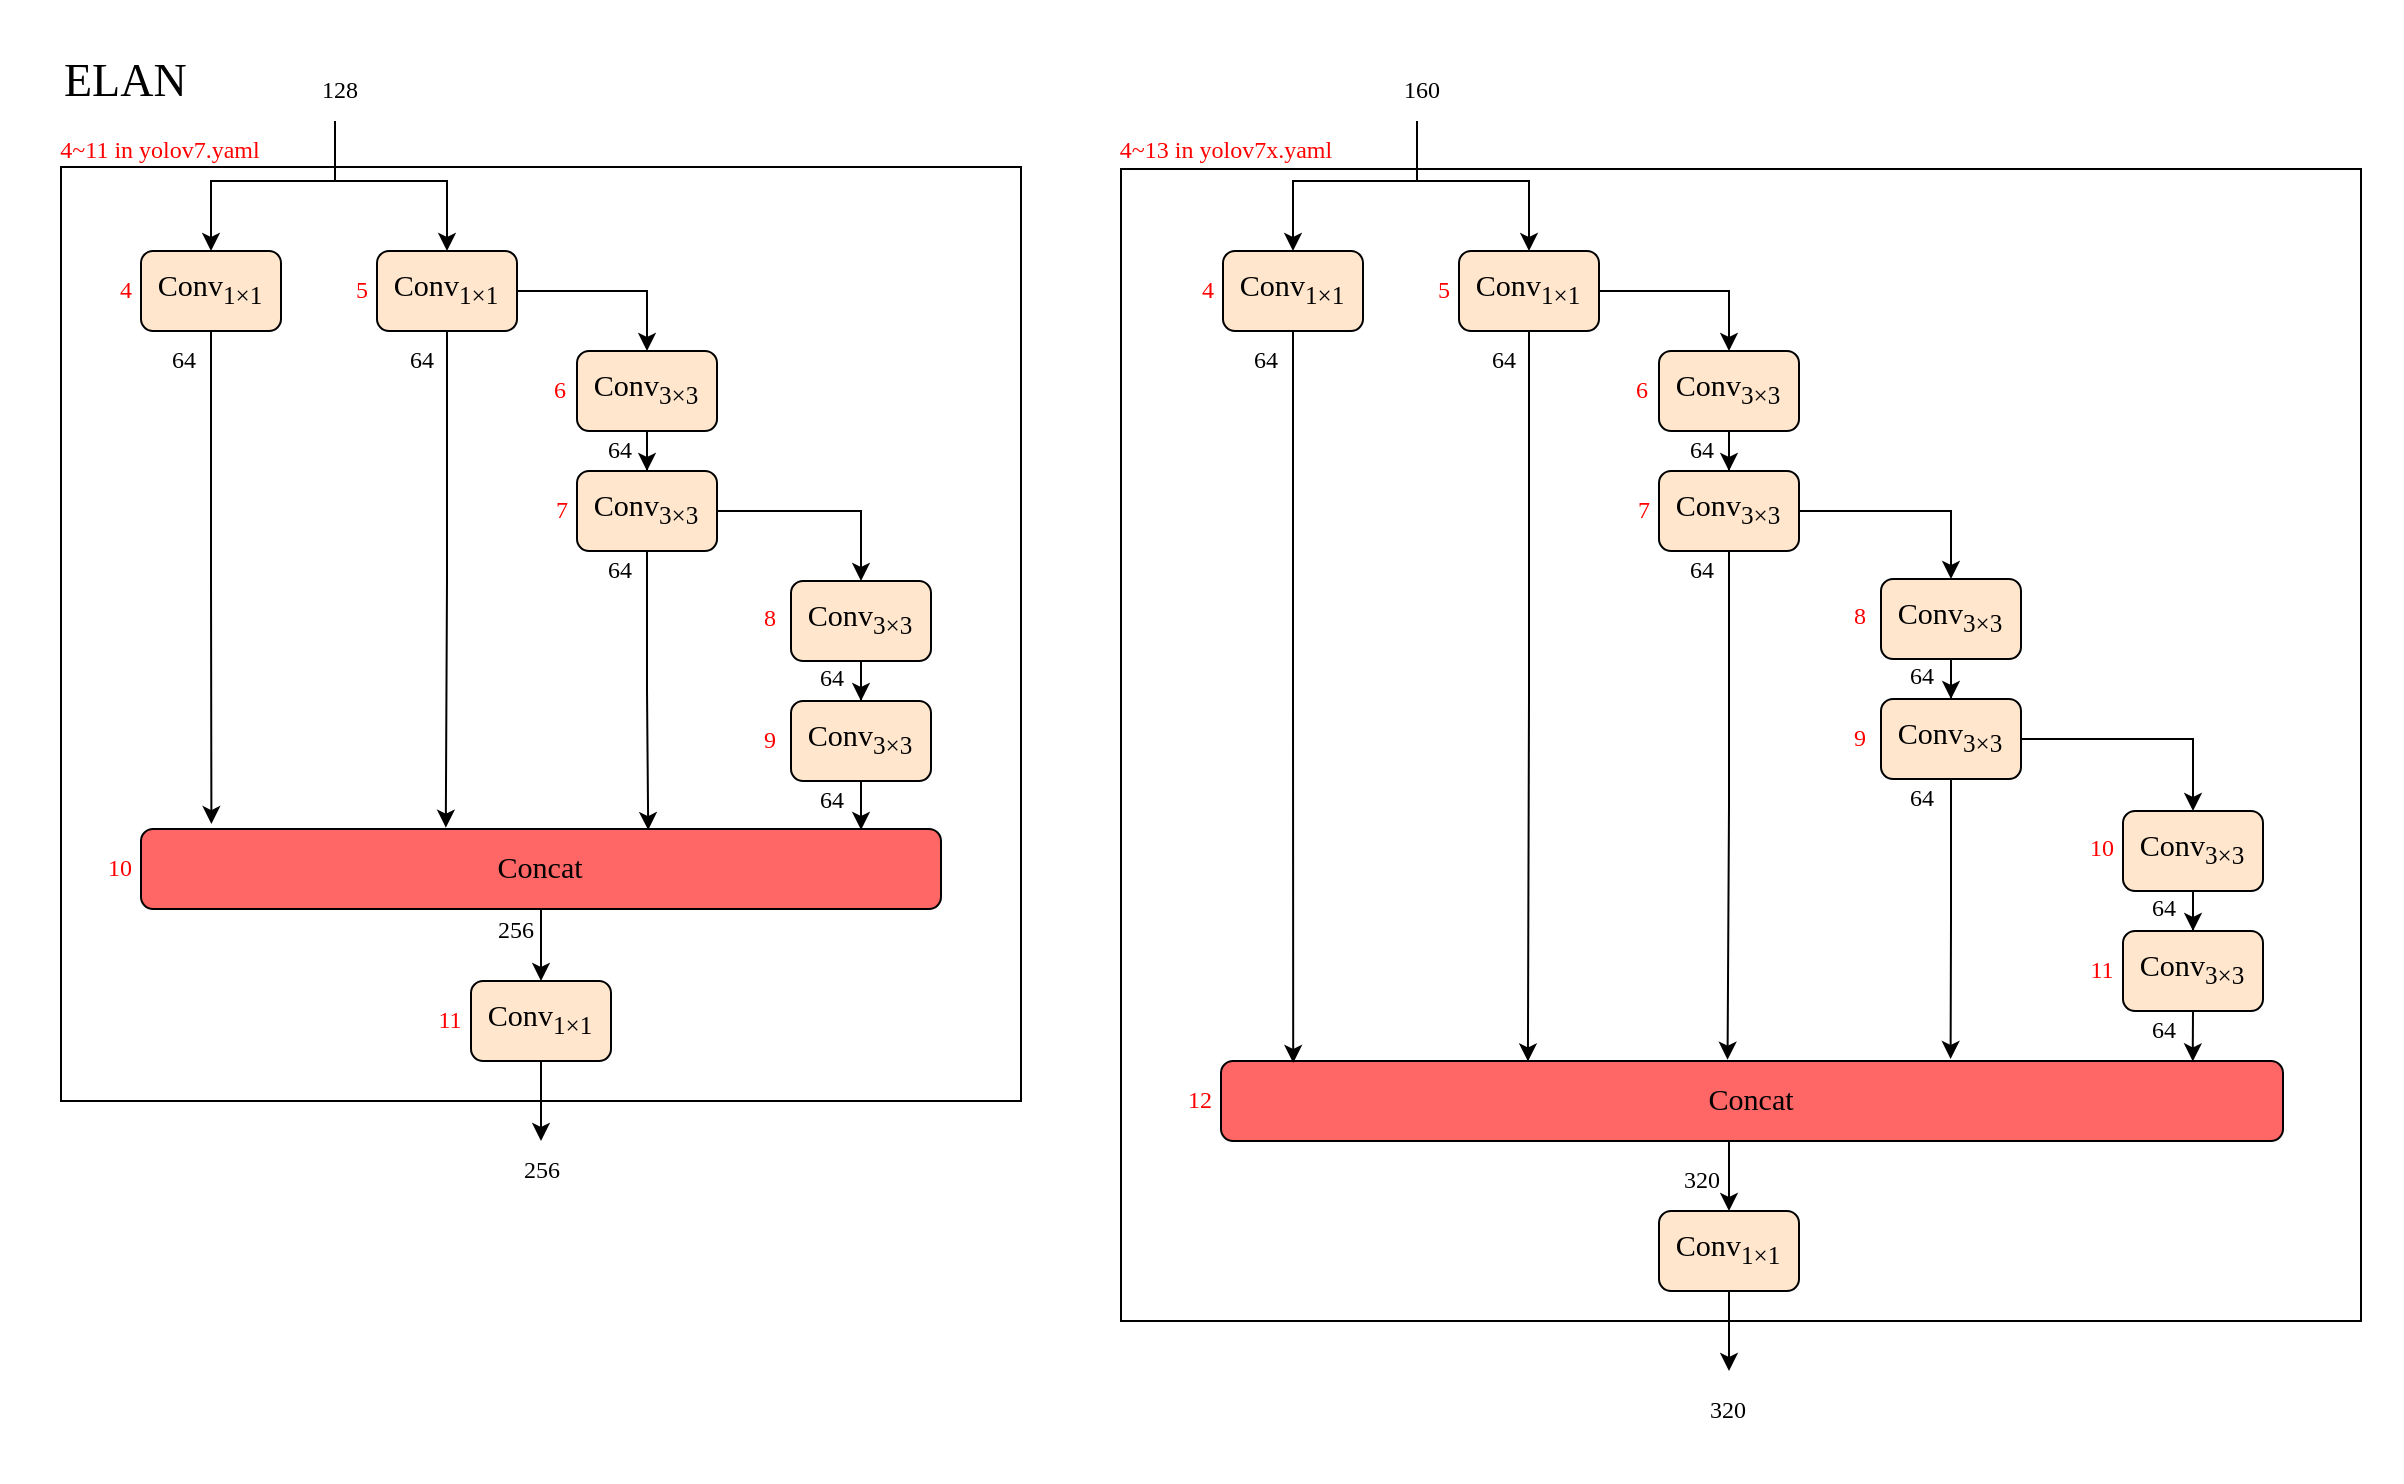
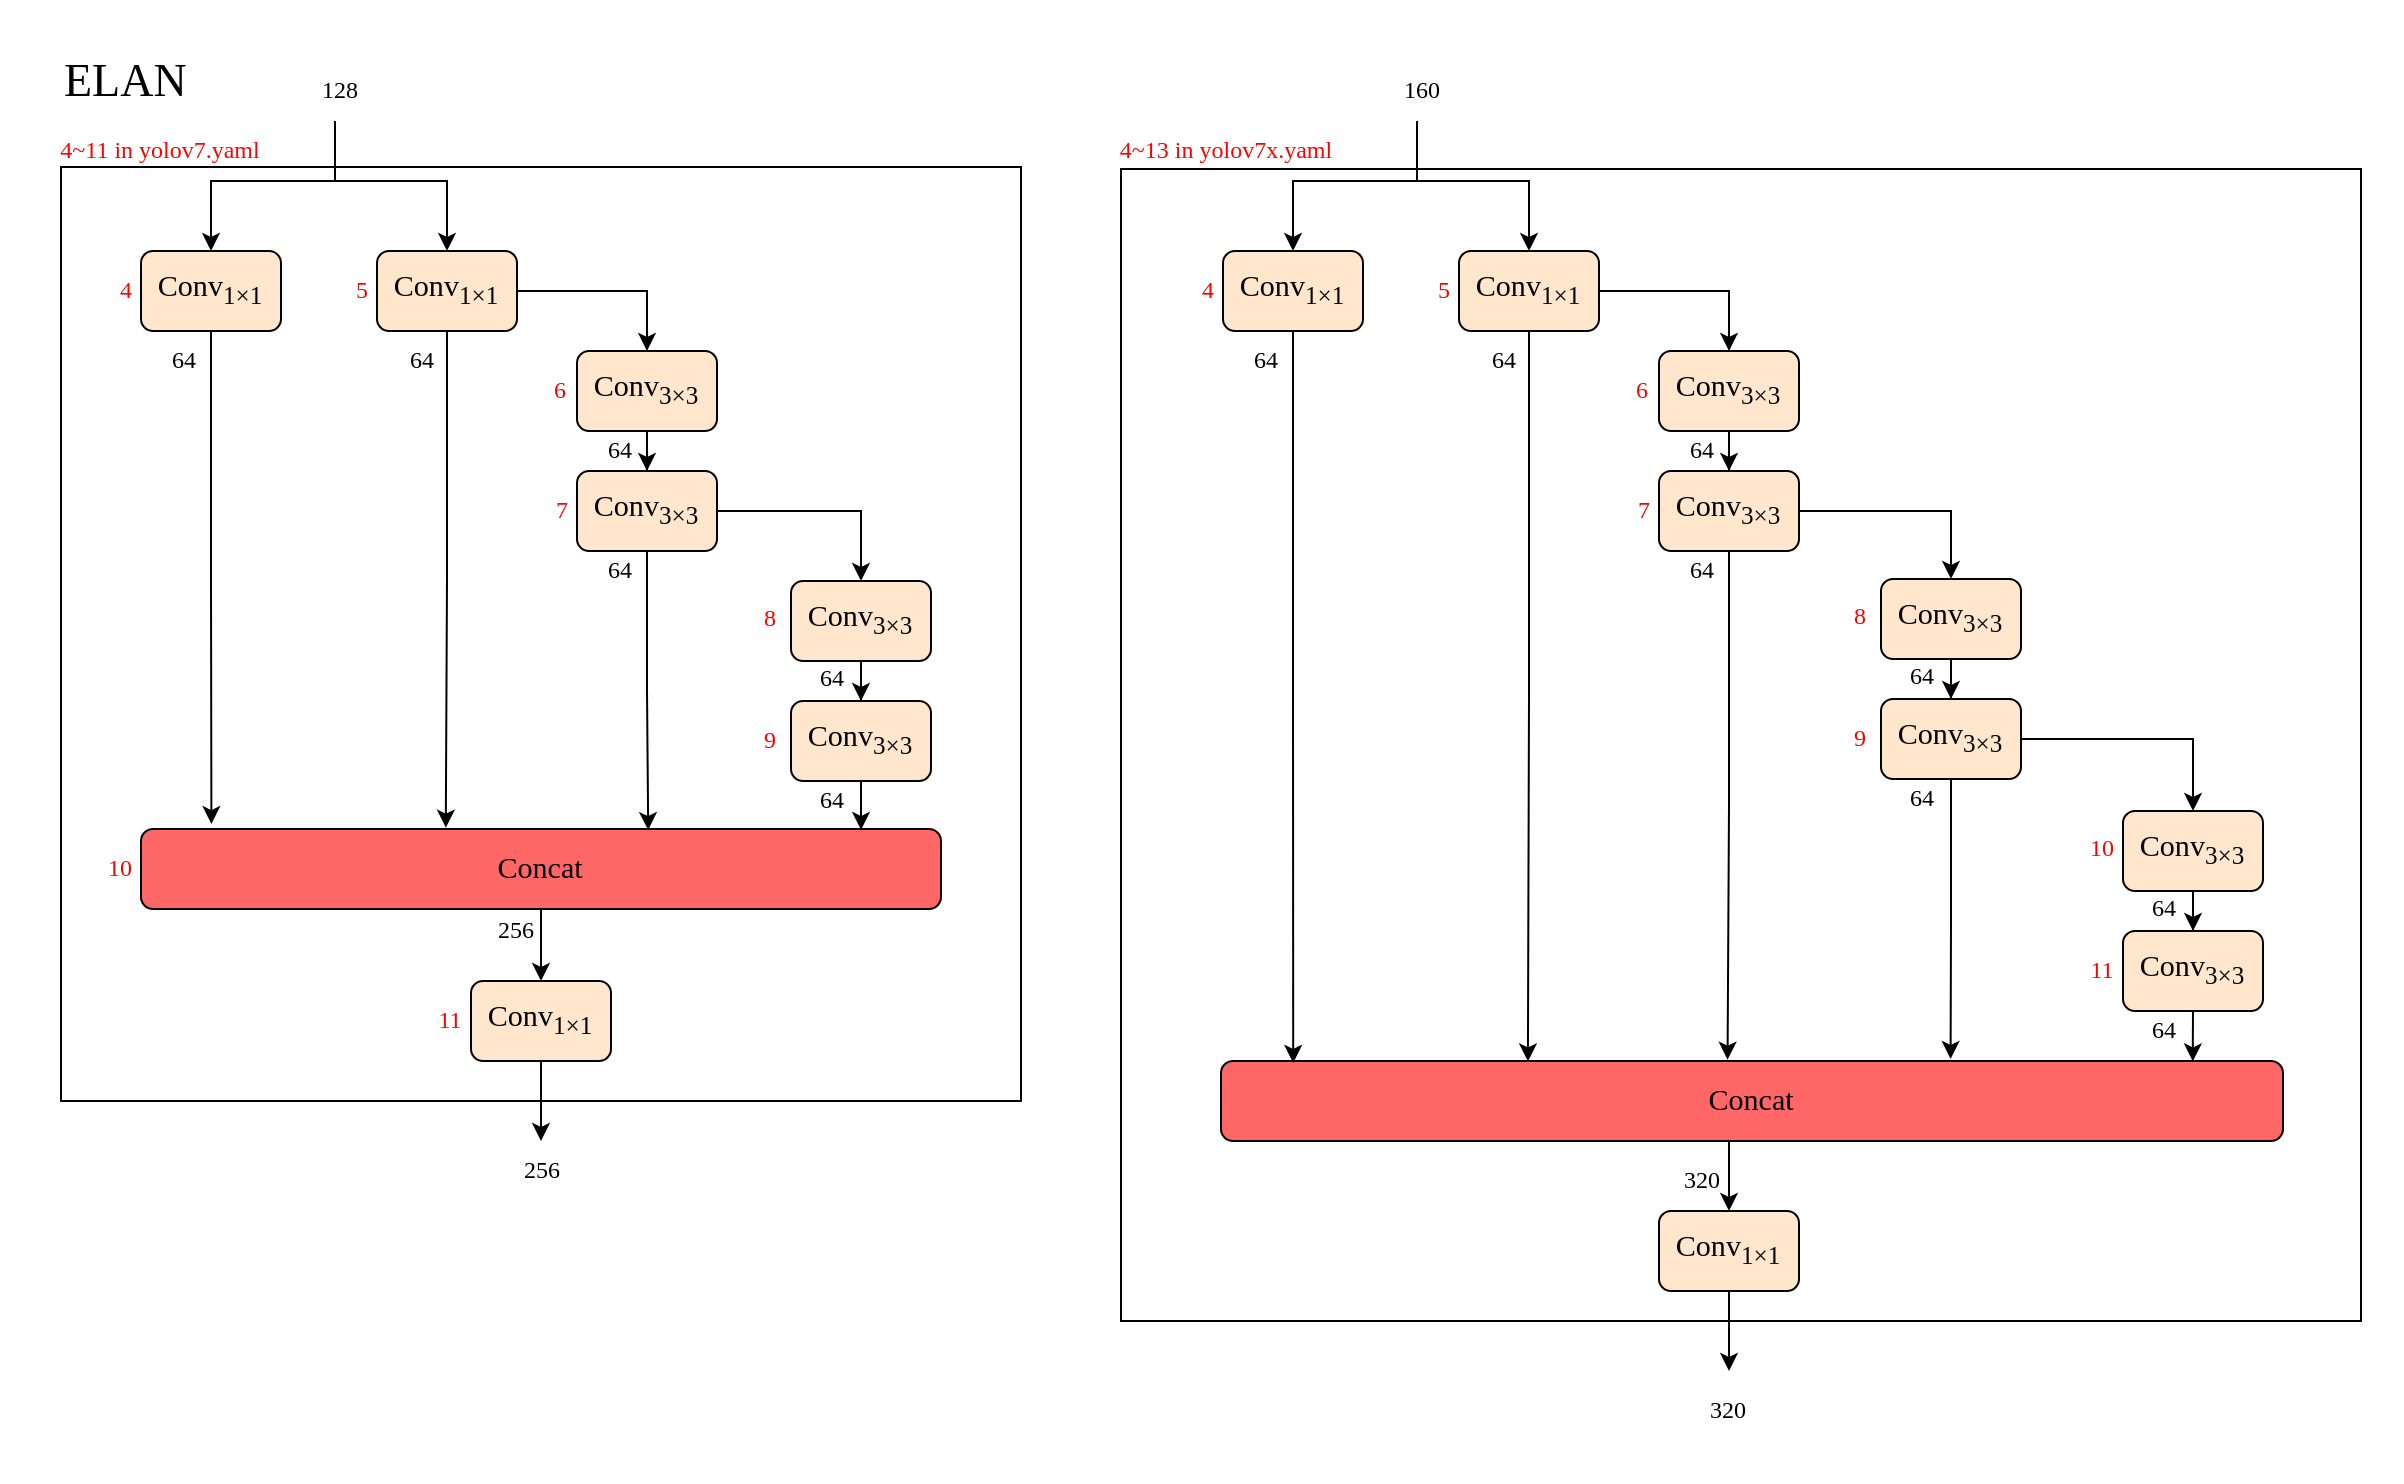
node "12": removed
